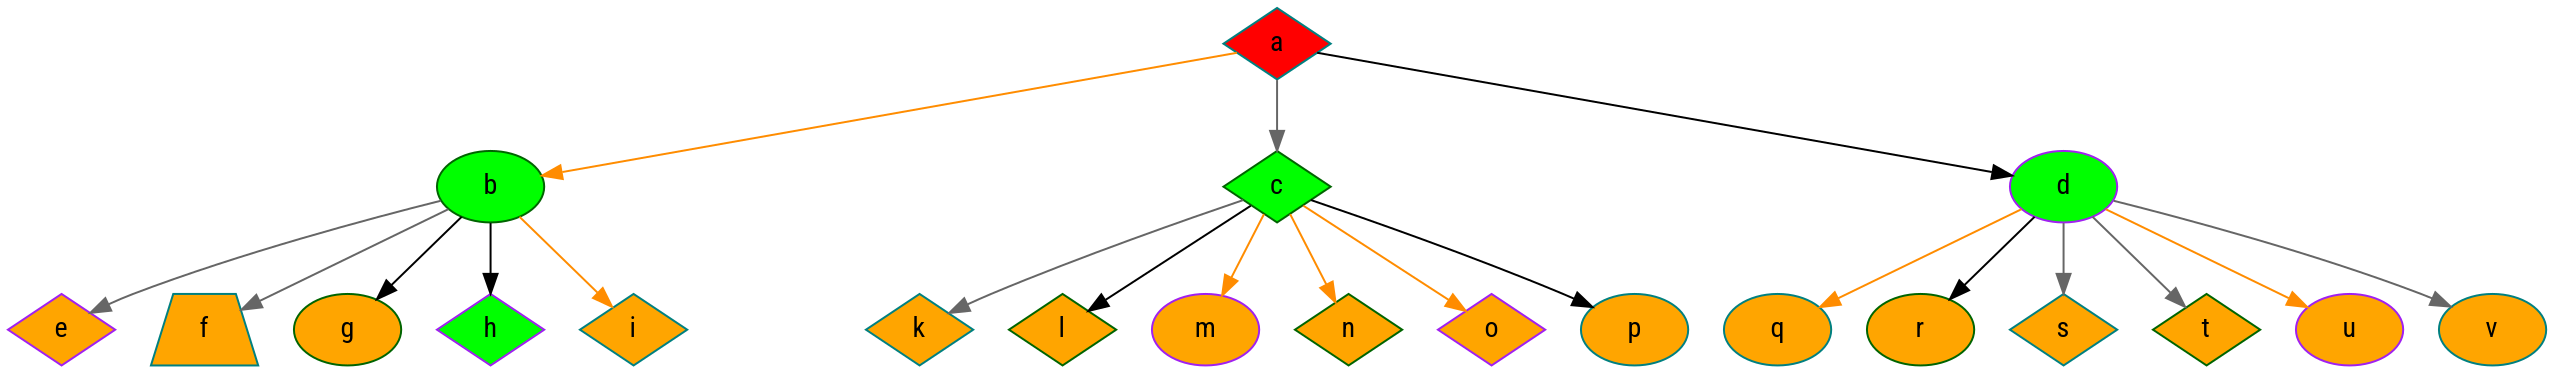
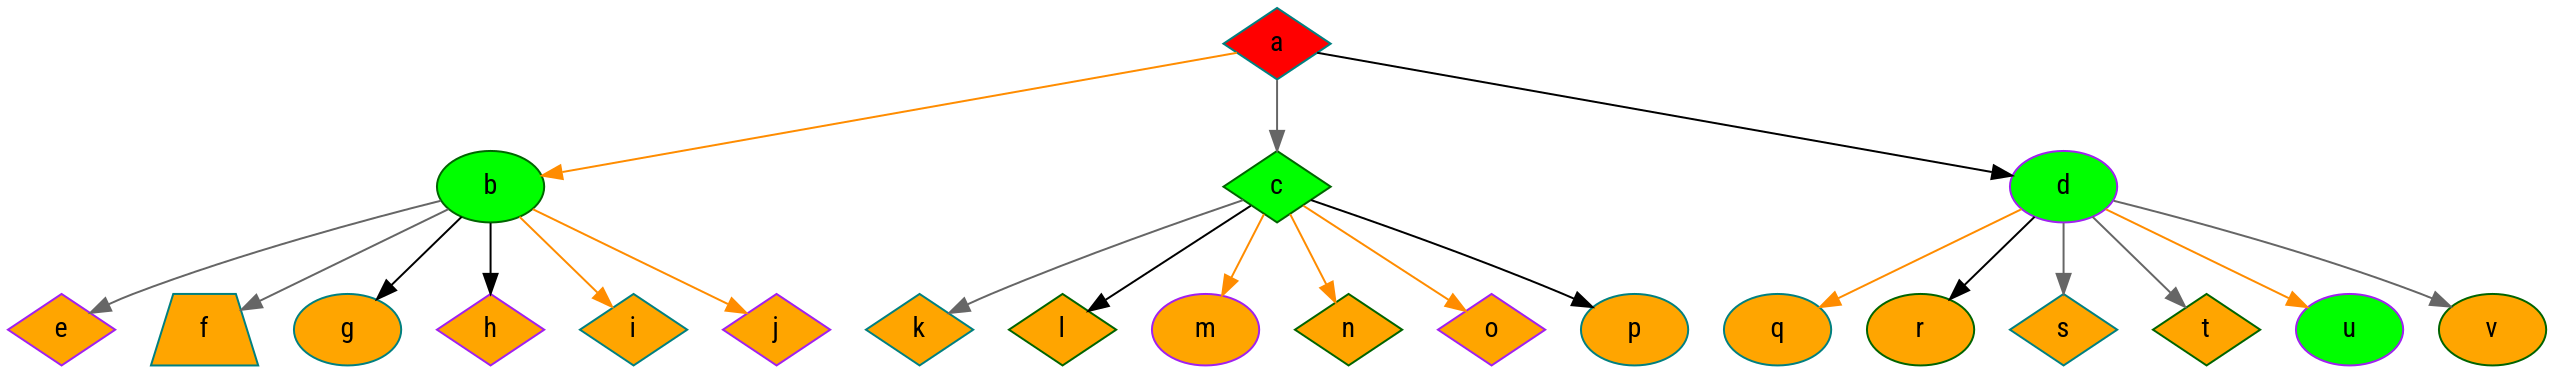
node "g": color darkgreen -> teal
node "h": fillcolor green -> orange
node "j": added
node "u": fillcolor orange -> green
node "v": color teal -> darkgreen
